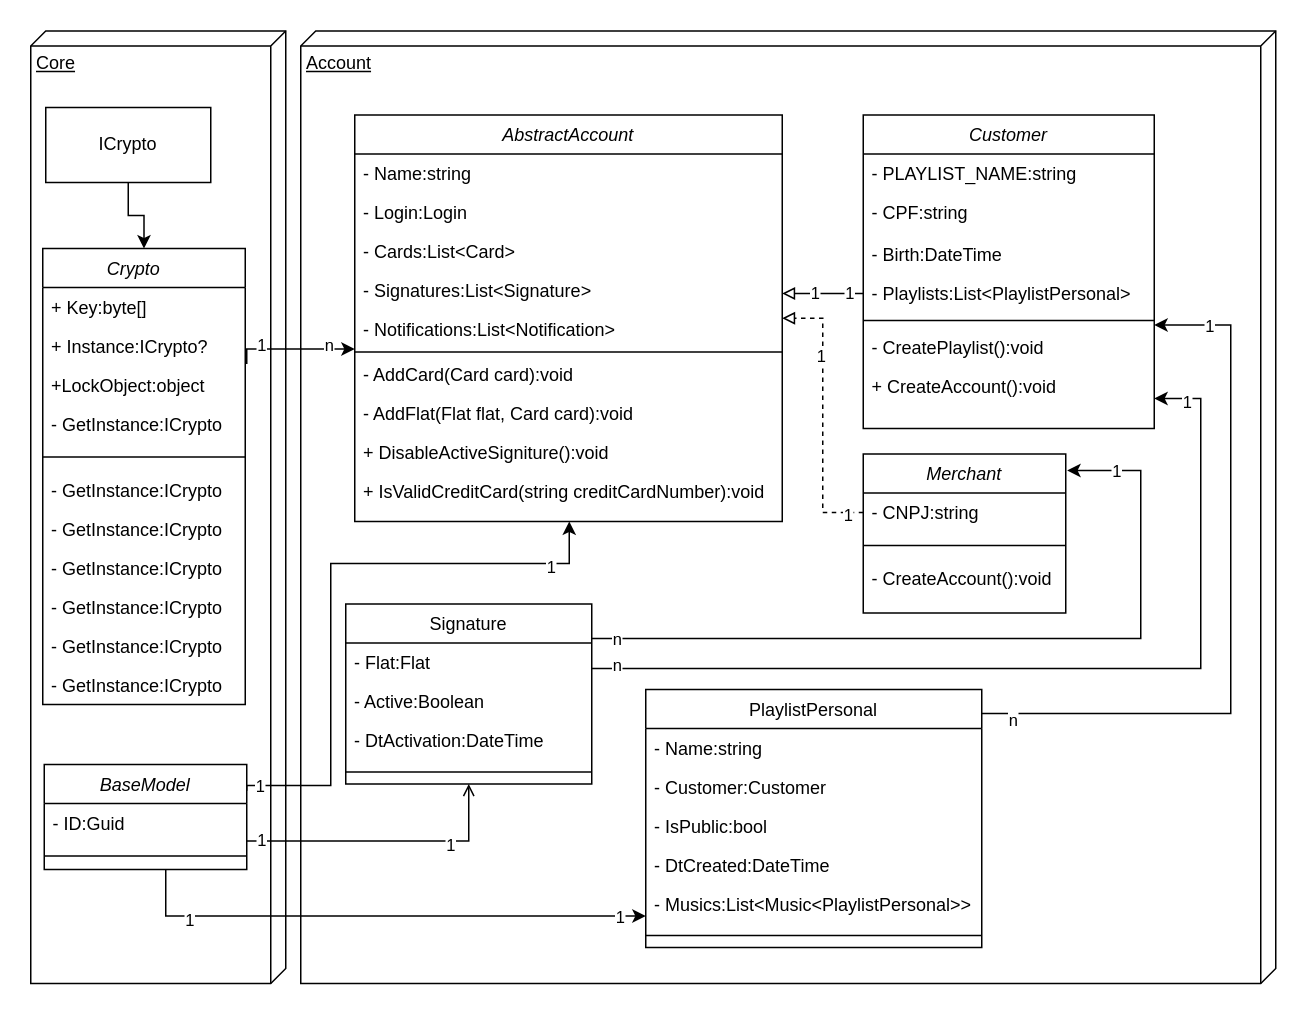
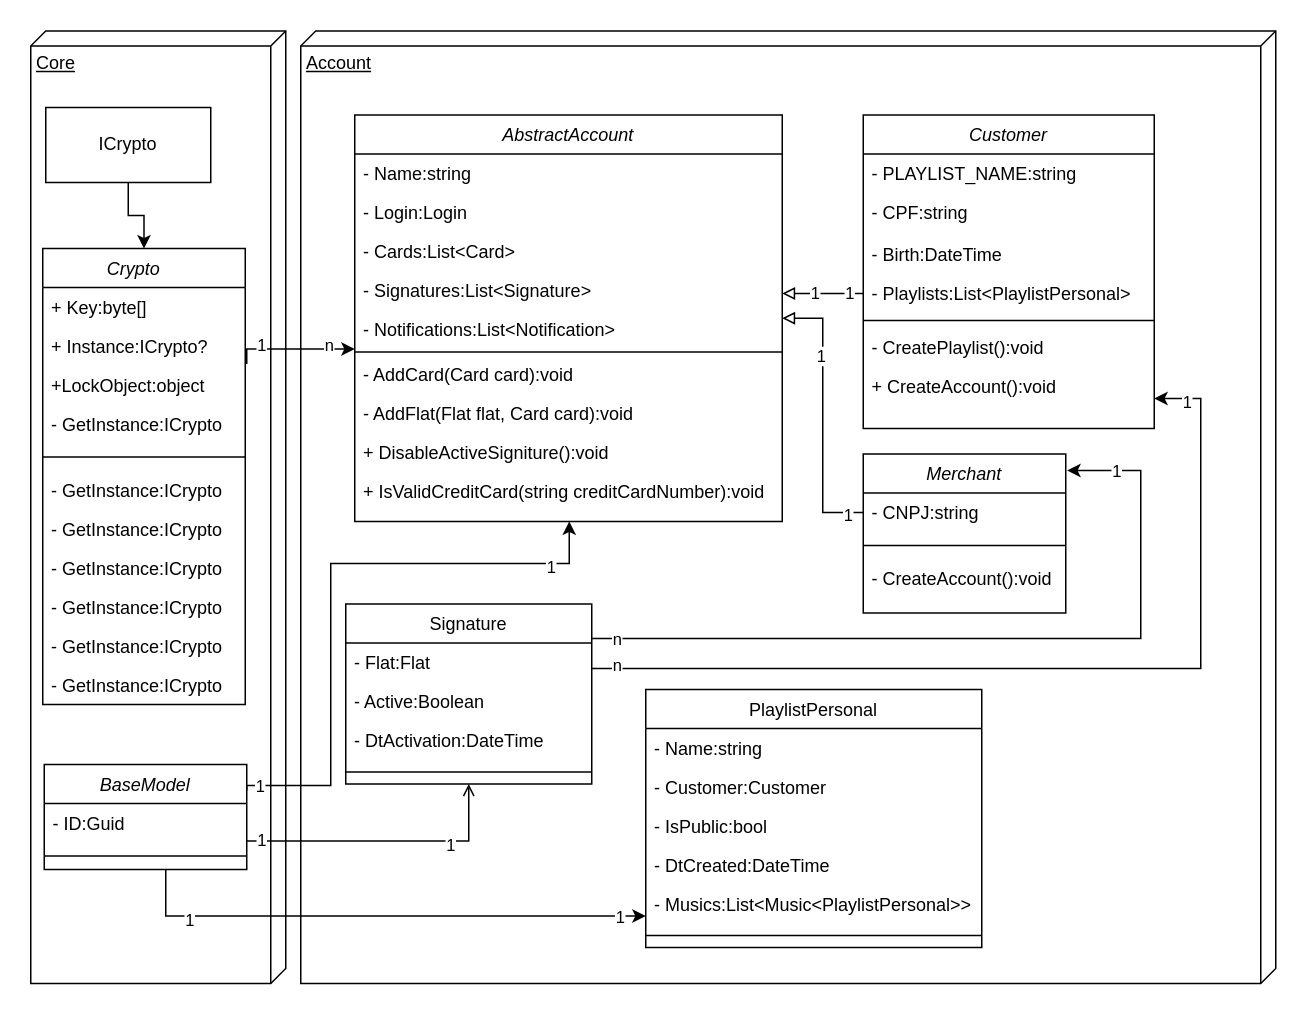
edge "- CNPJ:string" -> "AbstractAccount": style dashed -> solid
edge "PlaylistPersonal" -> "Customer": removed, labels "n", "1"
